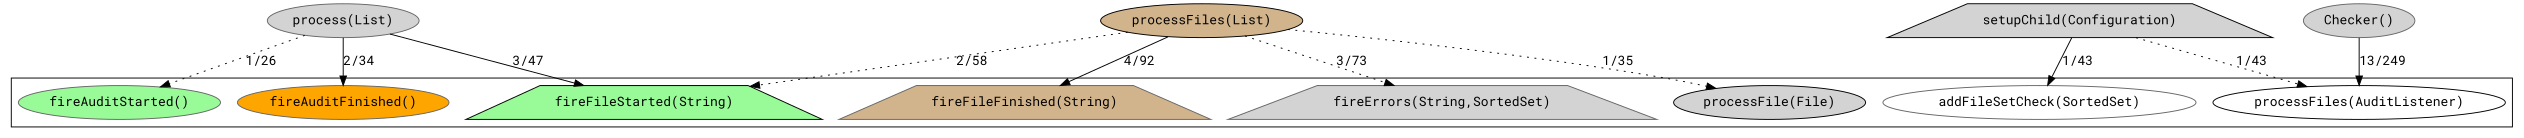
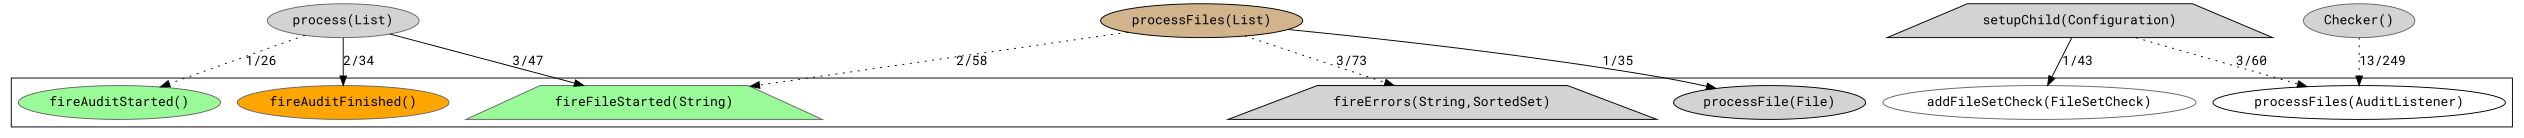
edge "processFiles(List)" -> "processFile(File)": style dotted -> solid
edge "Checker()" -> "processFiles(AuditListener)": style solid -> dotted
edge "setupChild(Configuration)" -> "processFiles(AuditListener)": label "1/43" -> "3/60"
node "fireFileStarted(String)": color black -> gray40
node "fireFileFinished(String)": removed
node "fireErrors(String,SortedSet)": color gray40 -> black
node "addFileSetCheck(SortedSet)": label "addFileSetCheck(SortedSet)" -> "addFileSetCheck(FileSetCheck)"
